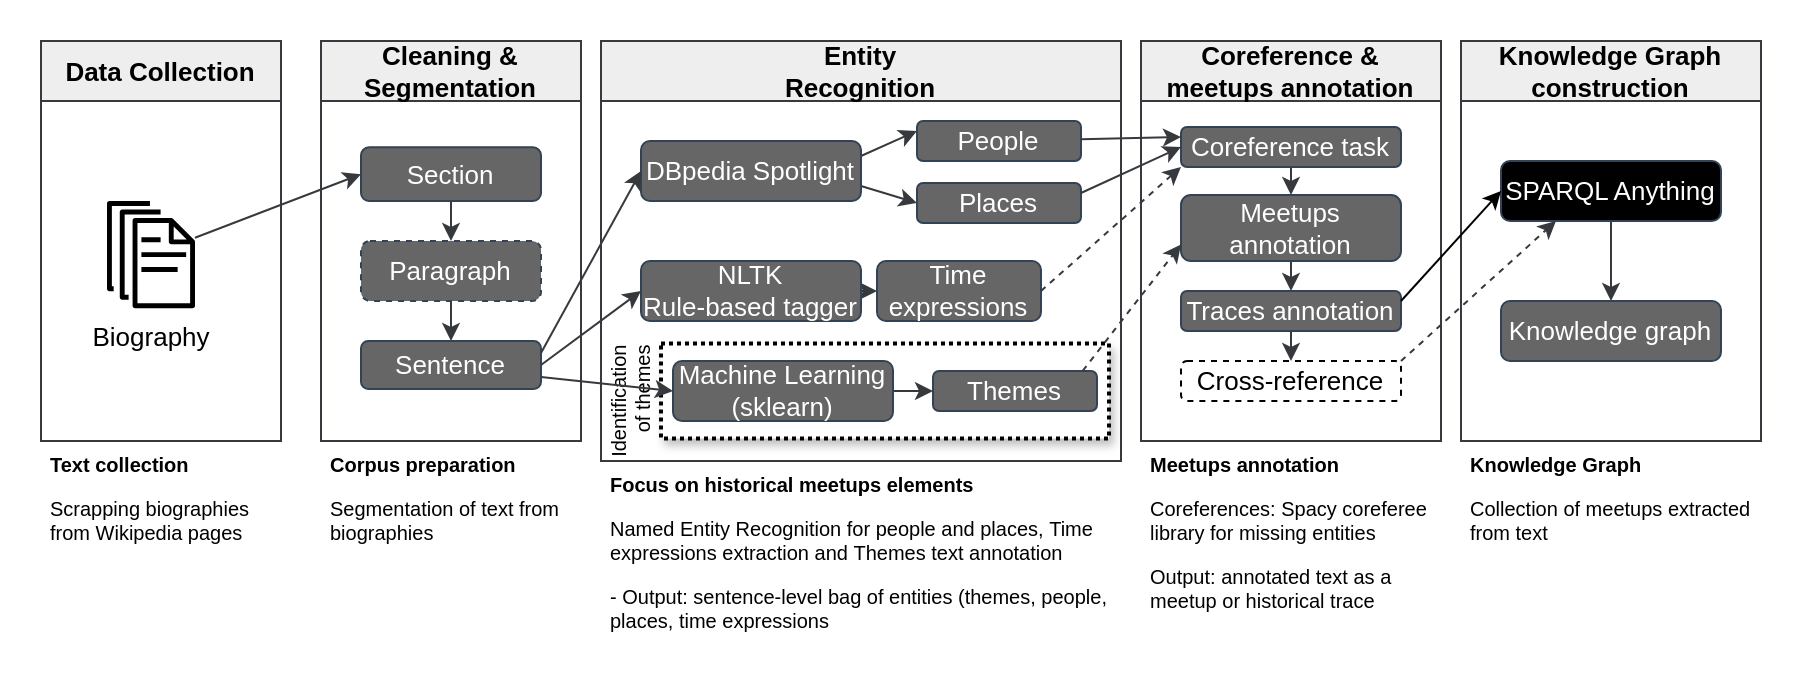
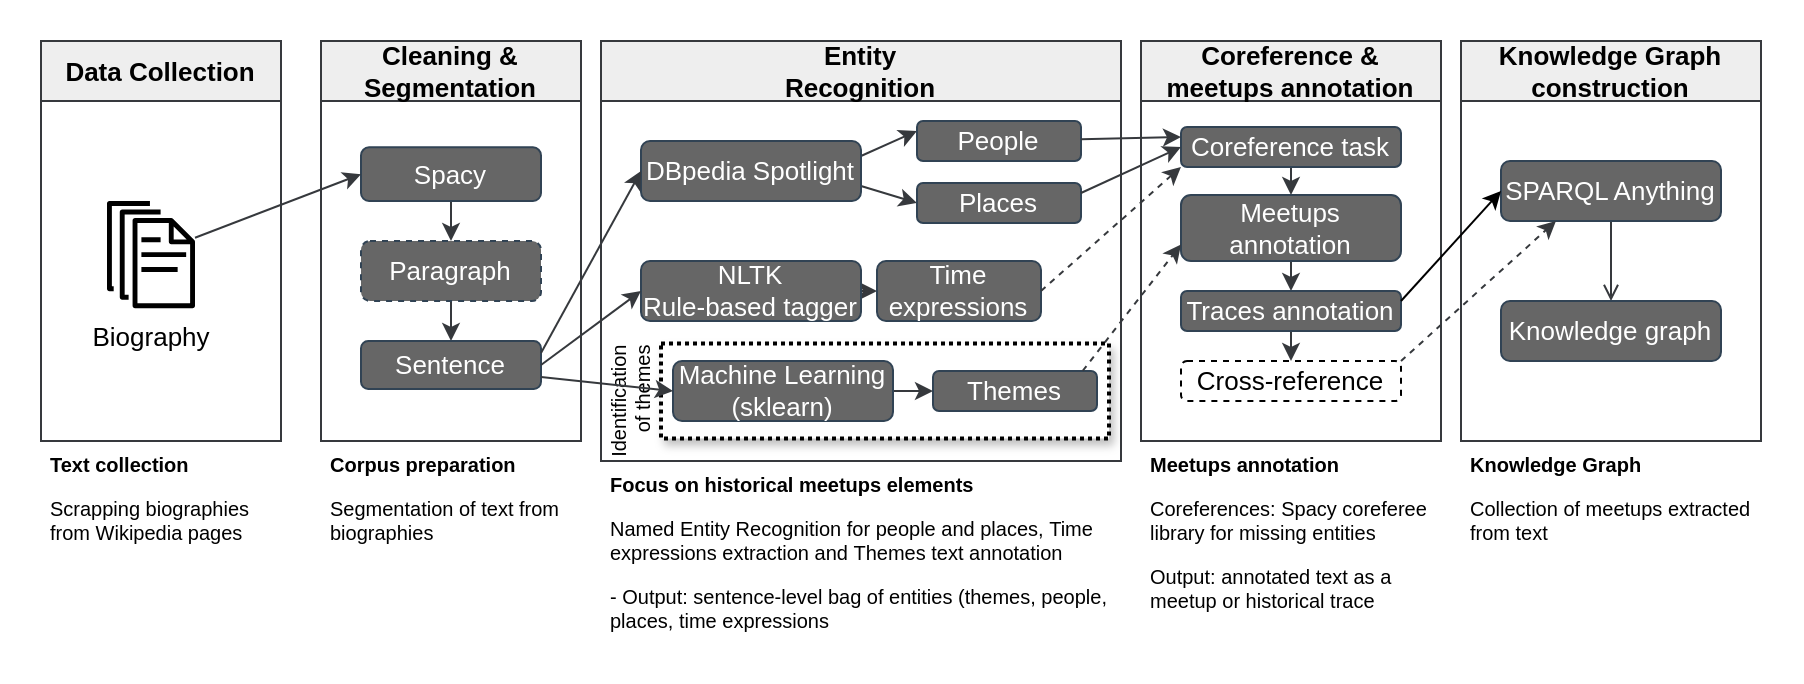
node "Section": label "Section" -> "Spacy"
node "SPARQL Anything": fillcolor #000000 -> #666666
edge "SPARQL Anything" -> "Knowledge graph": arrowhead classic -> open
